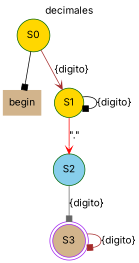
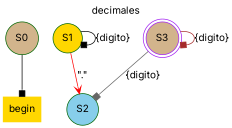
node "S0": fillcolor gold -> tan
edge "S0" -> "S1": removed, label "{digito}"
node "begin": fillcolor tan -> gold
edge "S2" -> "S3": reversed
